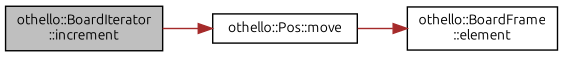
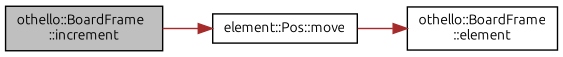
node "othello::BoardIterator ::increment": label "othello::BoardIterator ::increment" -> "othello::BoardFrame ::increment"
node "othello::Pos::move": label "othello::Pos::move" -> "element::Pos::move"
